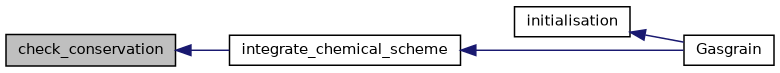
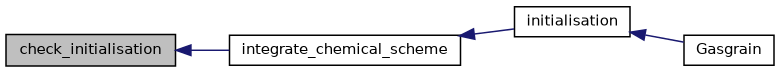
node "check_conservation": label "check_conservation" -> "check_initialisation"
edge "Gasgrain" -> "integrate_chemical_scheme": now "initialisation" -> "integrate_chemical_scheme"
